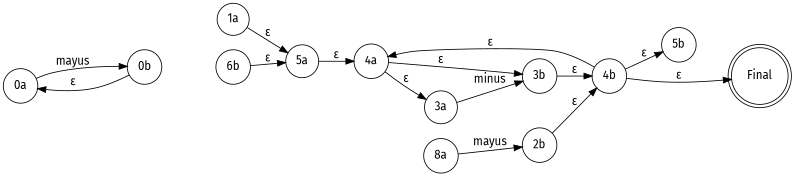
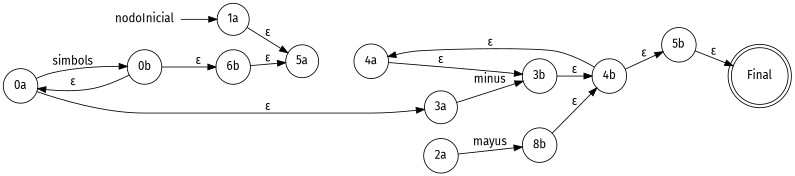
node "nodoInicial": added
edge "5a" -> "4a": removed, label "ε"
edge "0a" -> "0b": label "mayus" -> "simbols"
edge "0b" -> "6b": added, label "ε"
edge "4b" -> "Final": now "5b" -> "Final"
edge "4a" -> "3a": now "0a" -> "3a"
node "2b": label "2b" -> "8b"
node "8a": label "8a" -> "2a"
